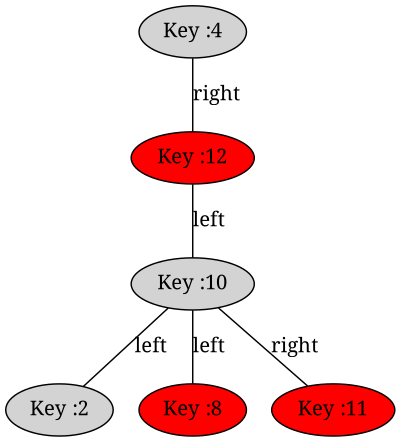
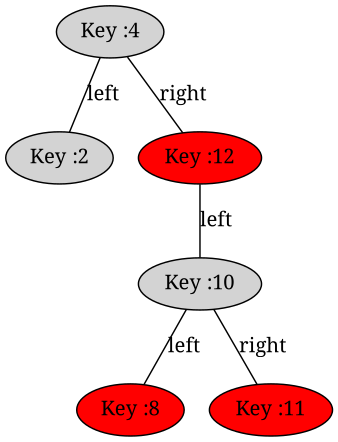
edge "Key :10" -- "Key :2": now "Key :4" -- "Key :2"
